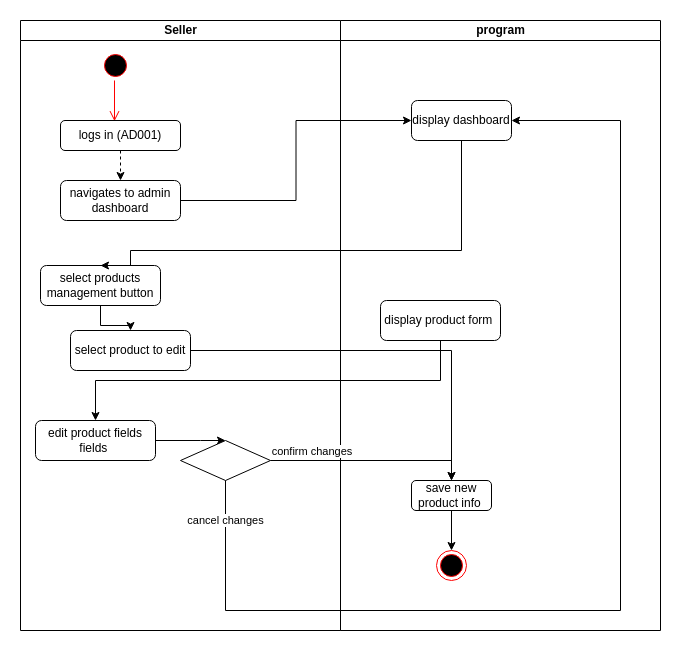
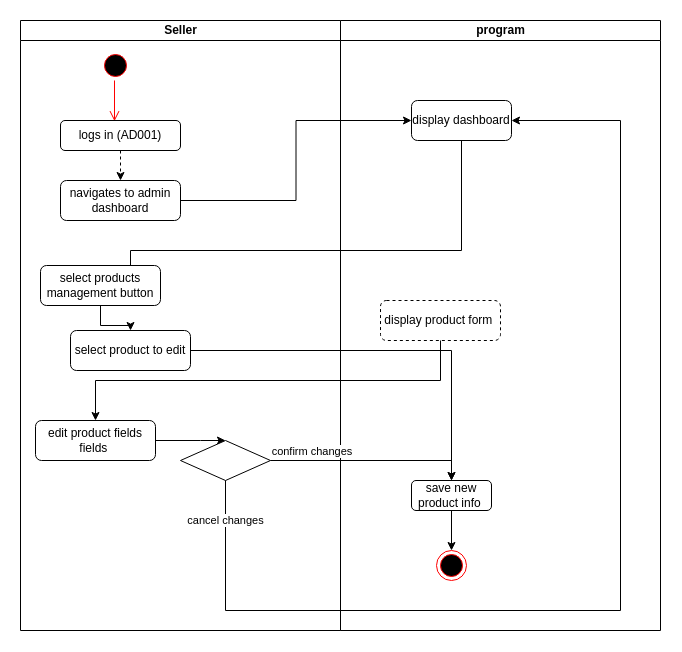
edge "display dashboard" -> "select products management button": arrowhead classic -> none
node "display product form": style solid -> dashed
